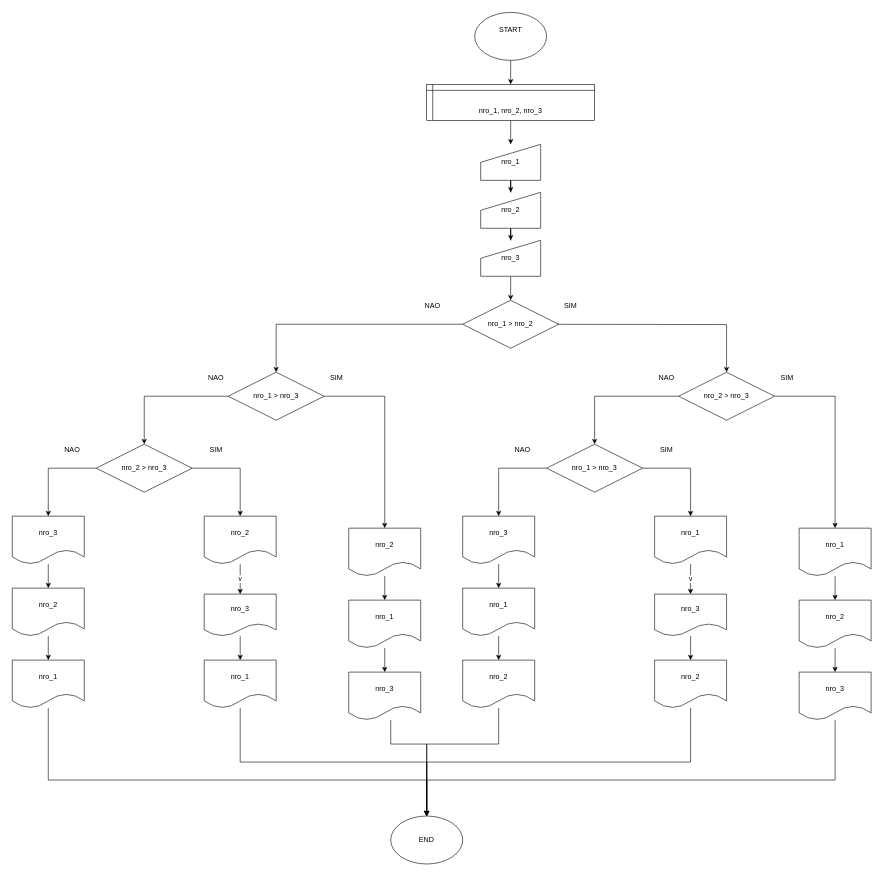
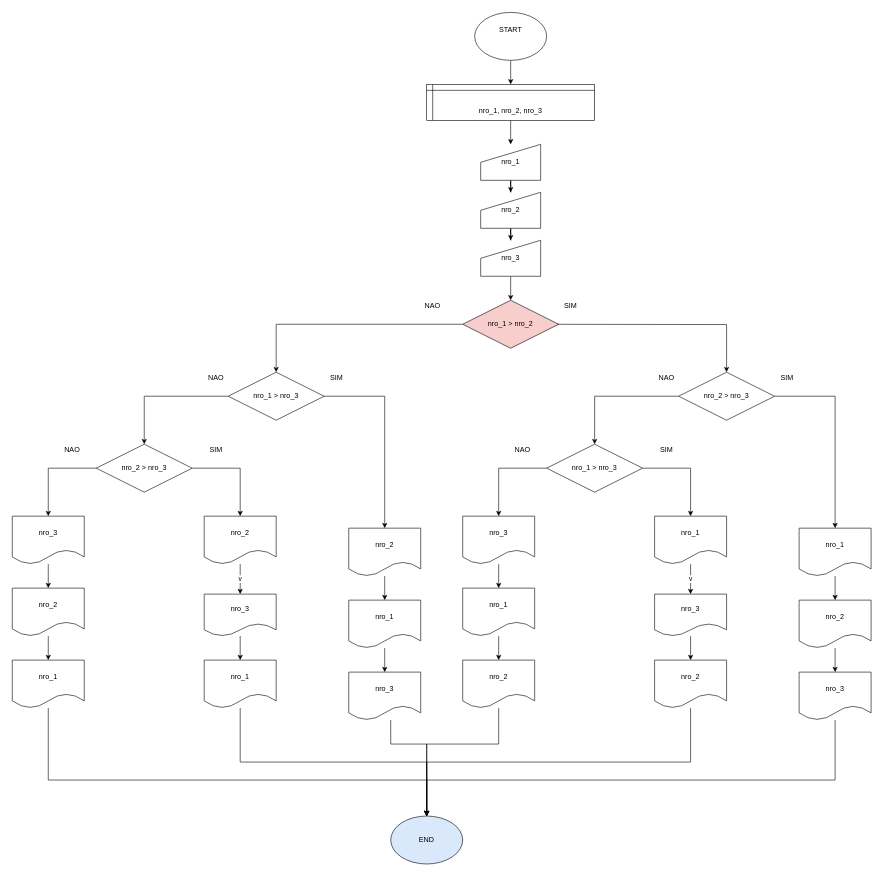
node "nro_1 > nro_2": fillcolor #ffffff -> #f8cecc
node "END": fillcolor #ffffff -> #dae8fc
